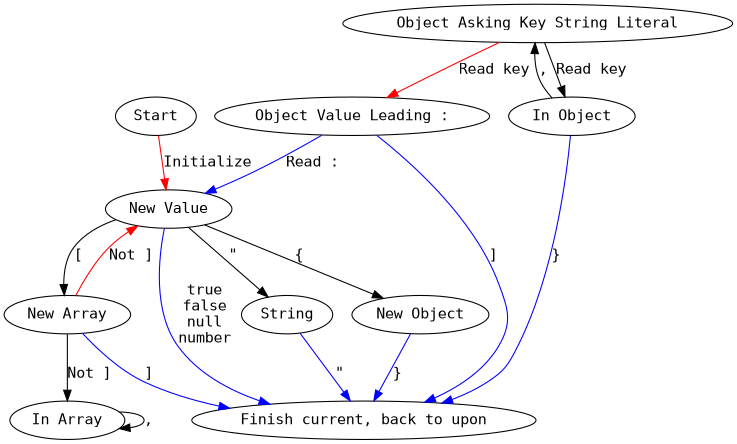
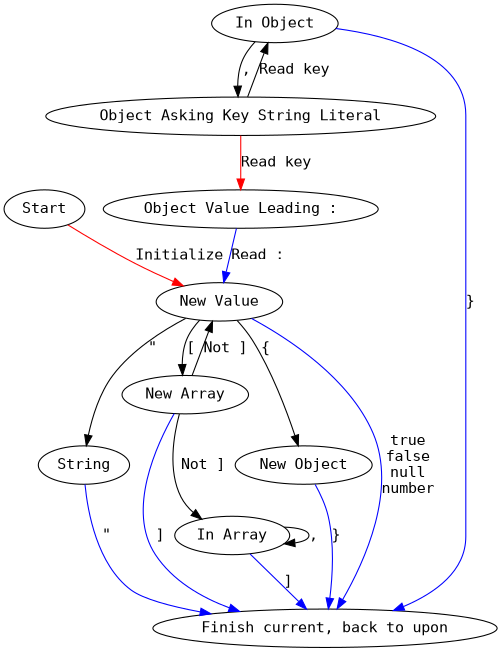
edge "New Array" -> "New Value": color red -> black
edge "Object Value Leading :" -> "Finish current, back to upon": now "In Array" -> "Finish current, back to upon"
